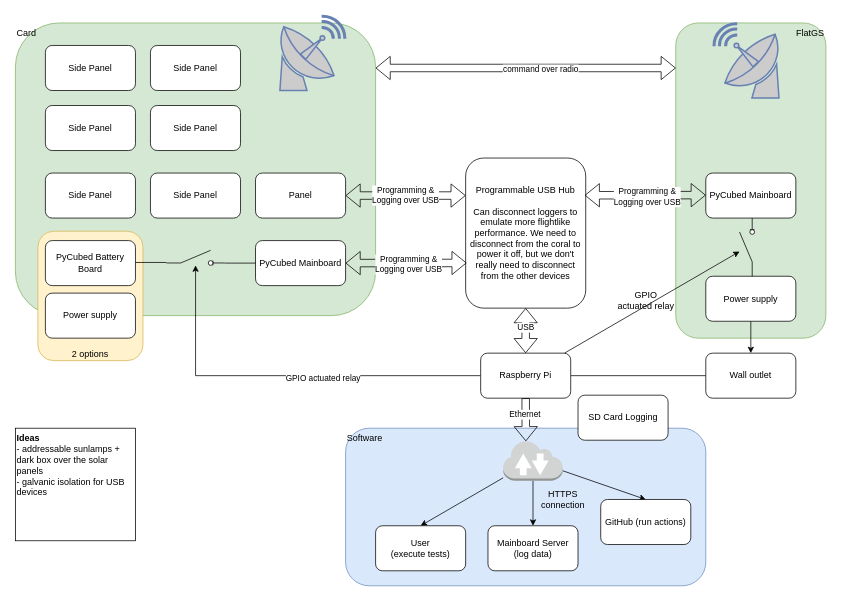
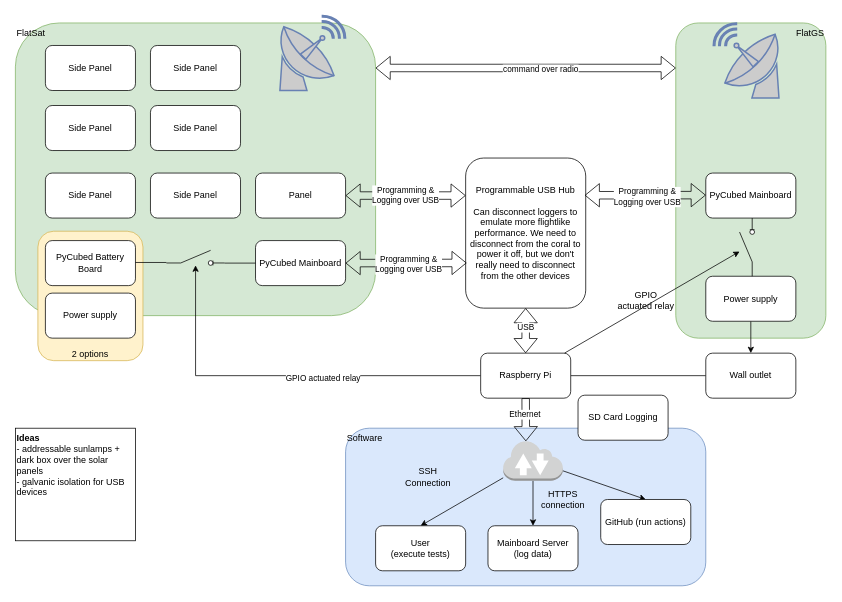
node "Card": label "Card" -> "FlatSat"
node "SSH Connection": added
